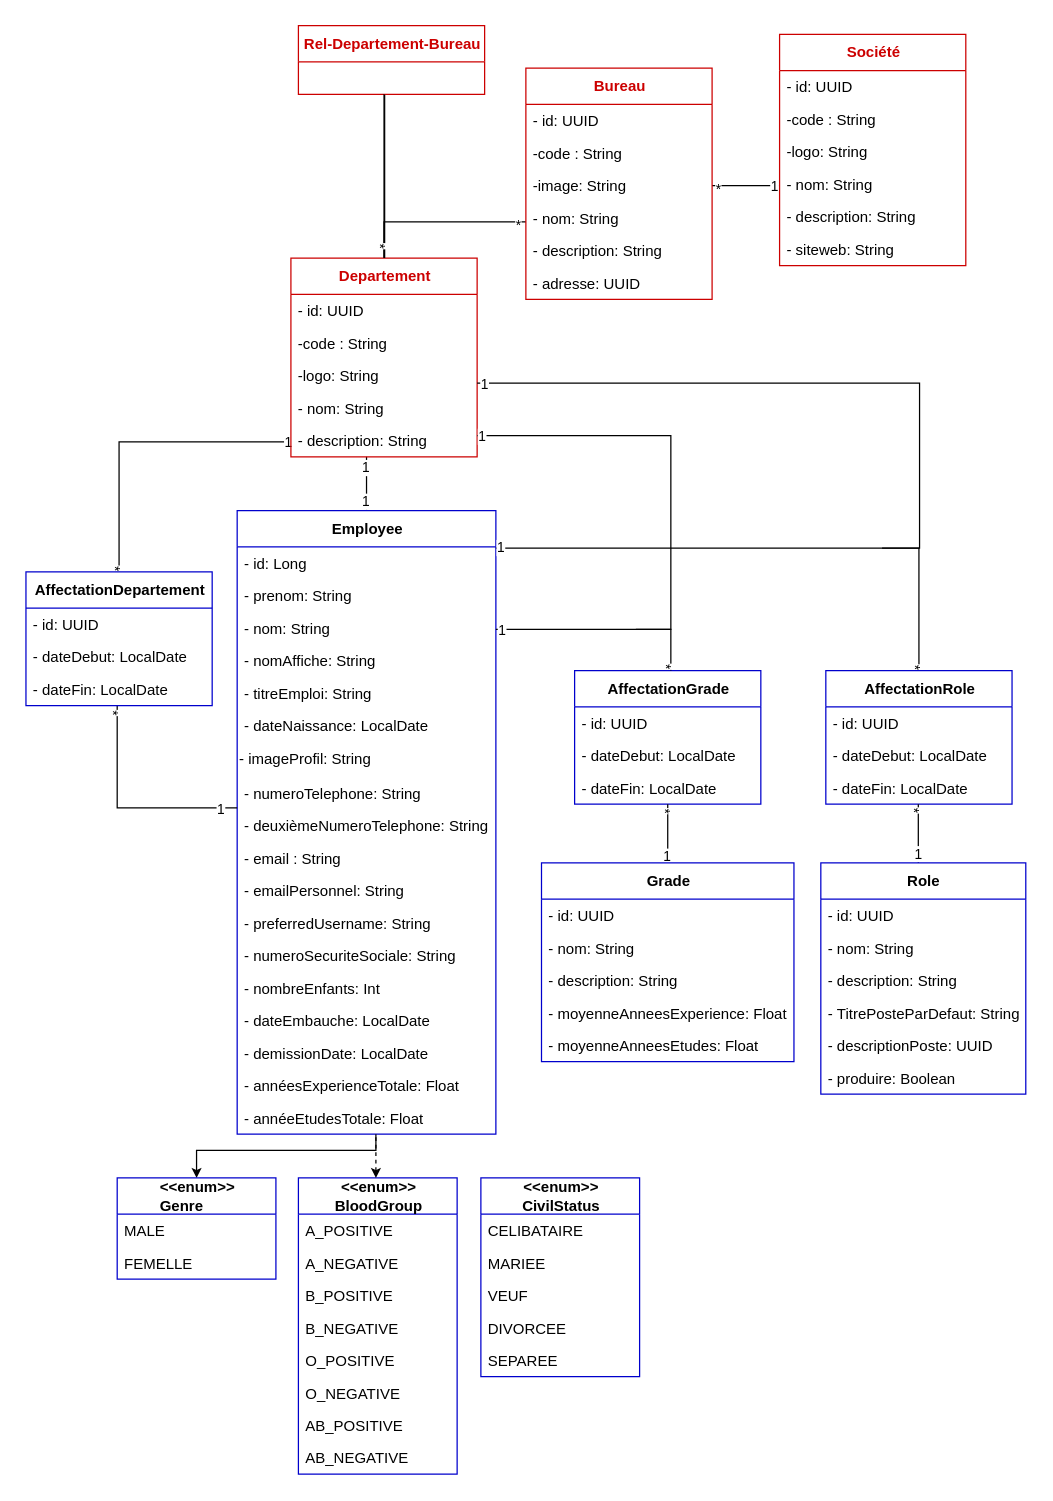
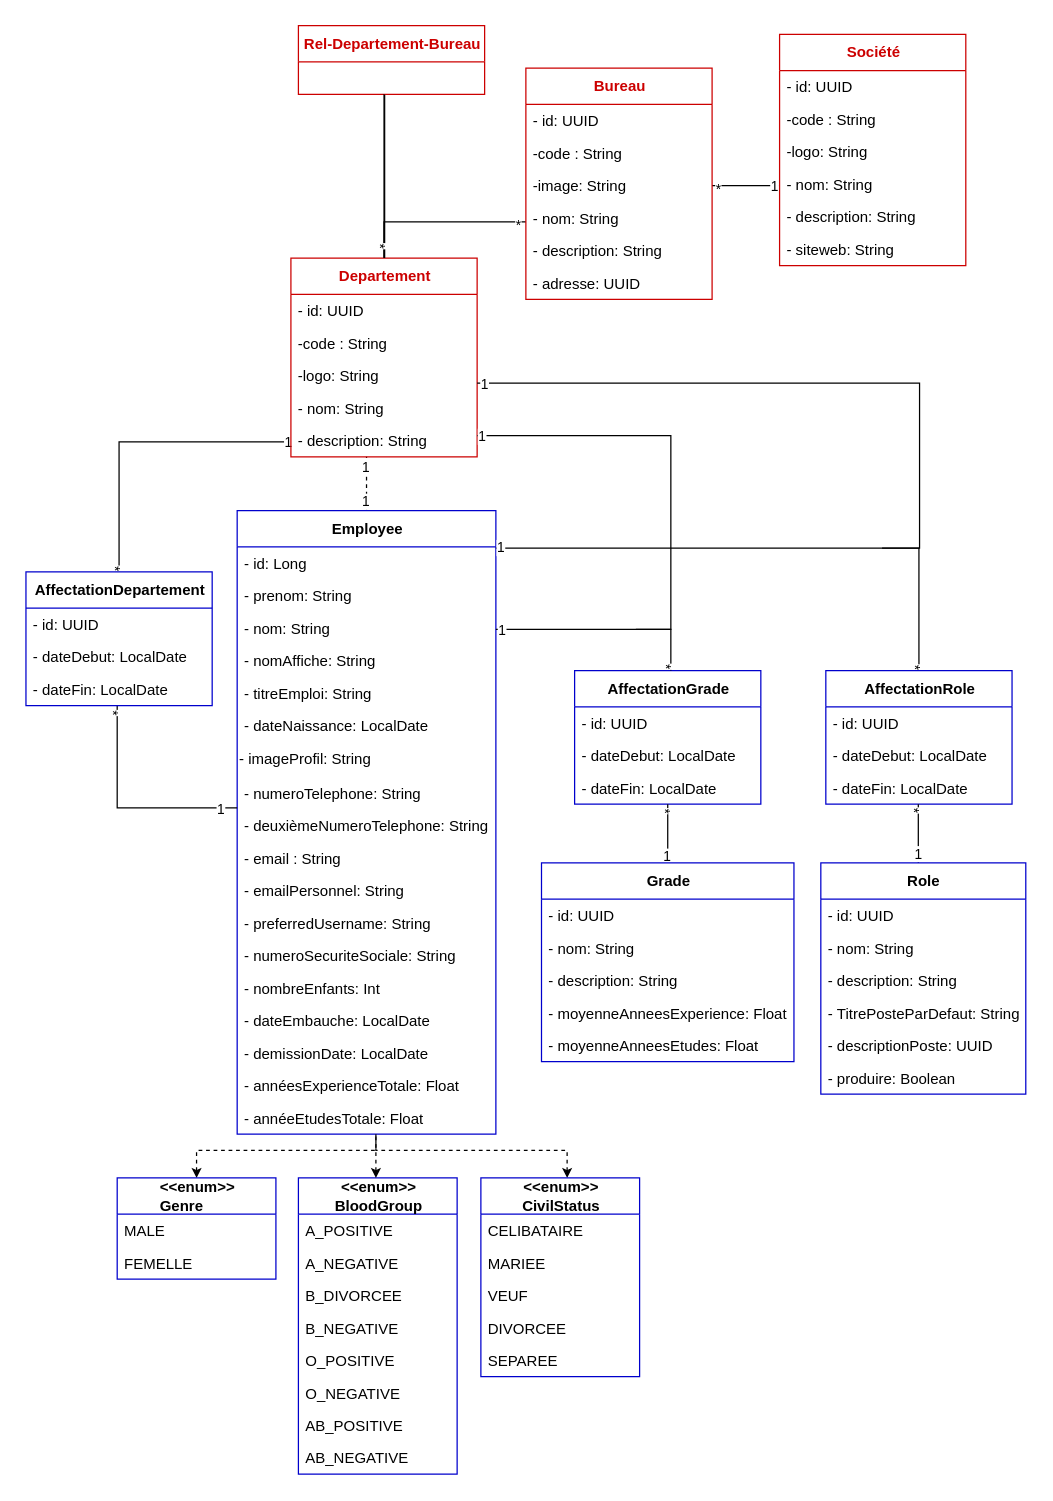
edge "Departement" -- "Employee": style solid -> dashed
edge "Employee" -> "<<enum>> Genre": style solid -> dashed
edge "Employee" -> "<<enum>> CivilStatus": added
node "B_POSITIVE": label "B_POSITIVE" -> "B_DIVORCEE"
